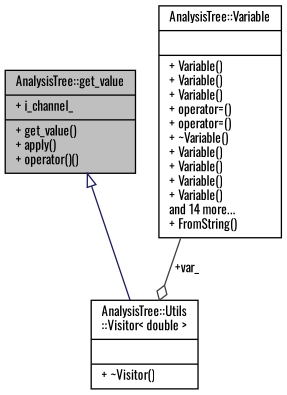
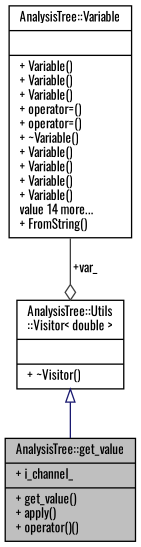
node "AnalysisTree::Variable": text "and 14 more..." -> "value 14 more..."
edge "AnalysisTree::Utils" -> "AnalysisTree::get_value": reversed
